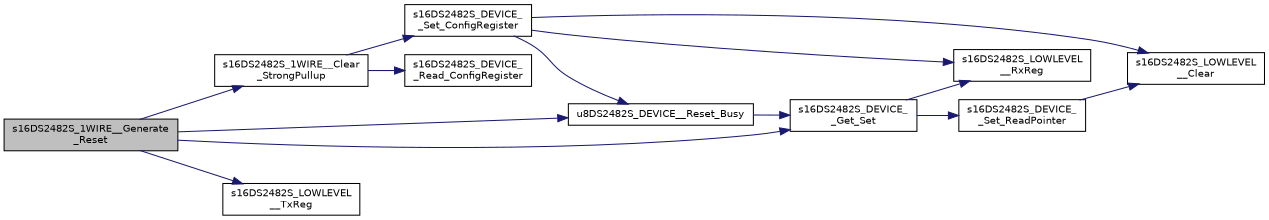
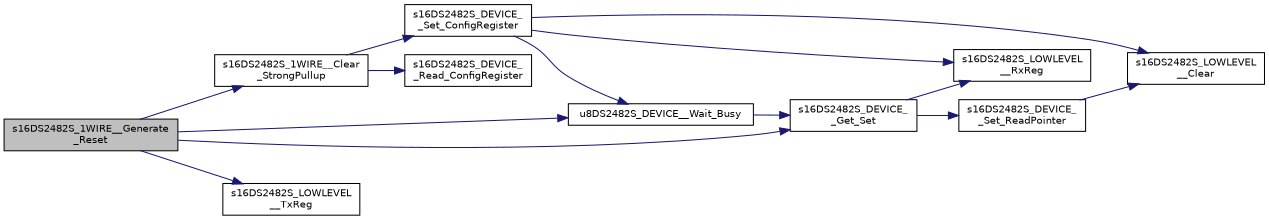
node "u8DS2482S_DEVICE__Reset_Busy": label "u8DS2482S_DEVICE__Reset_Busy" -> "u8DS2482S_DEVICE__Wait_Busy"
